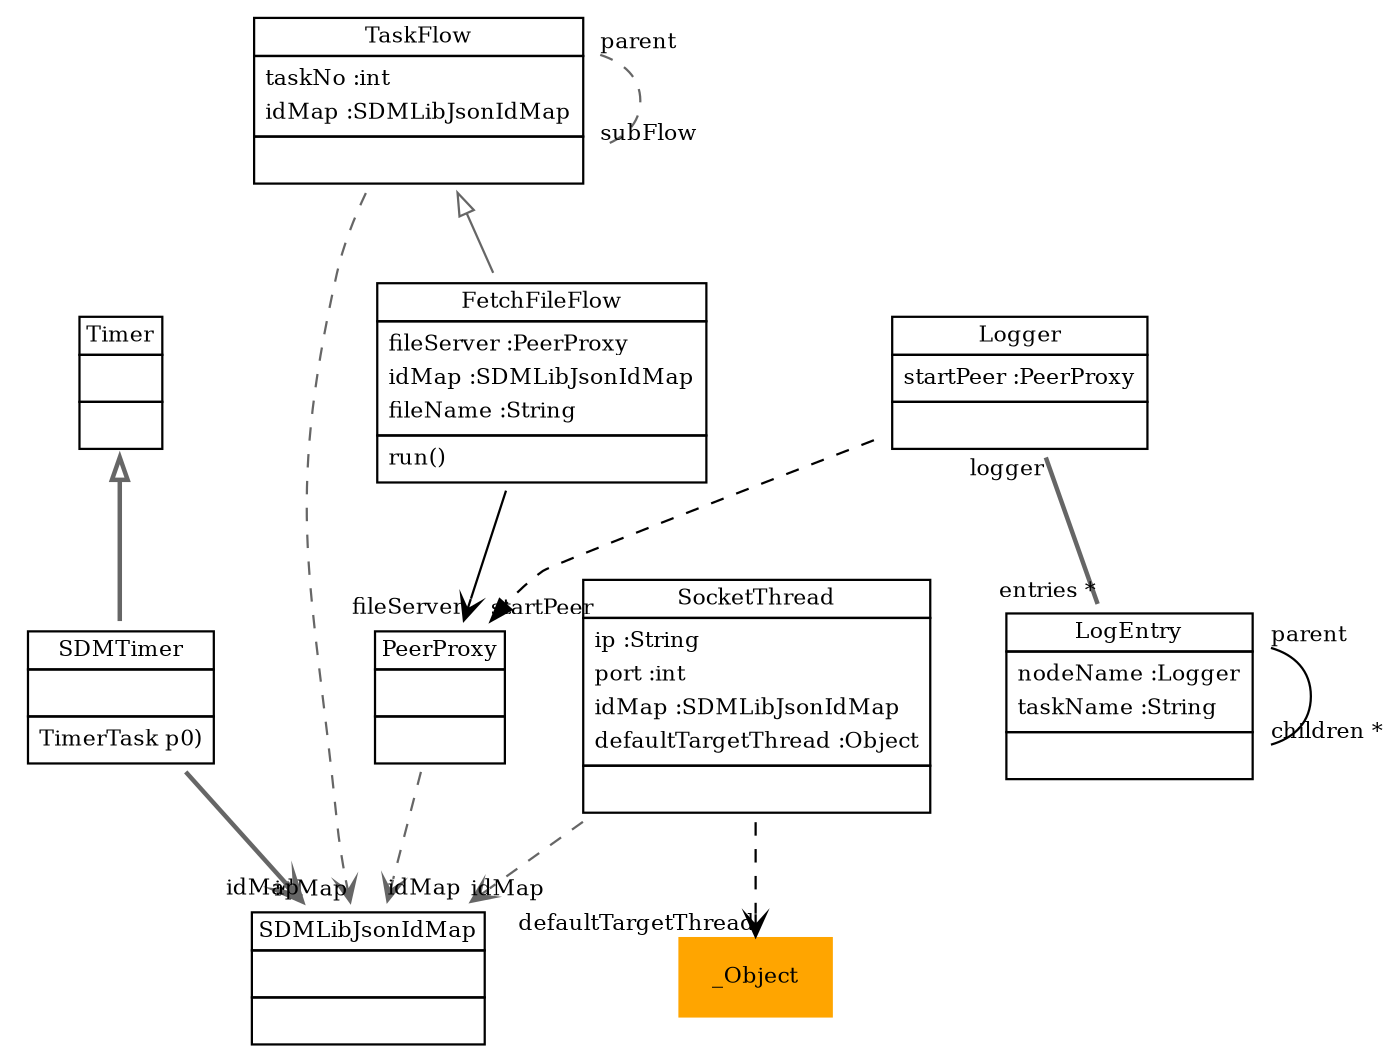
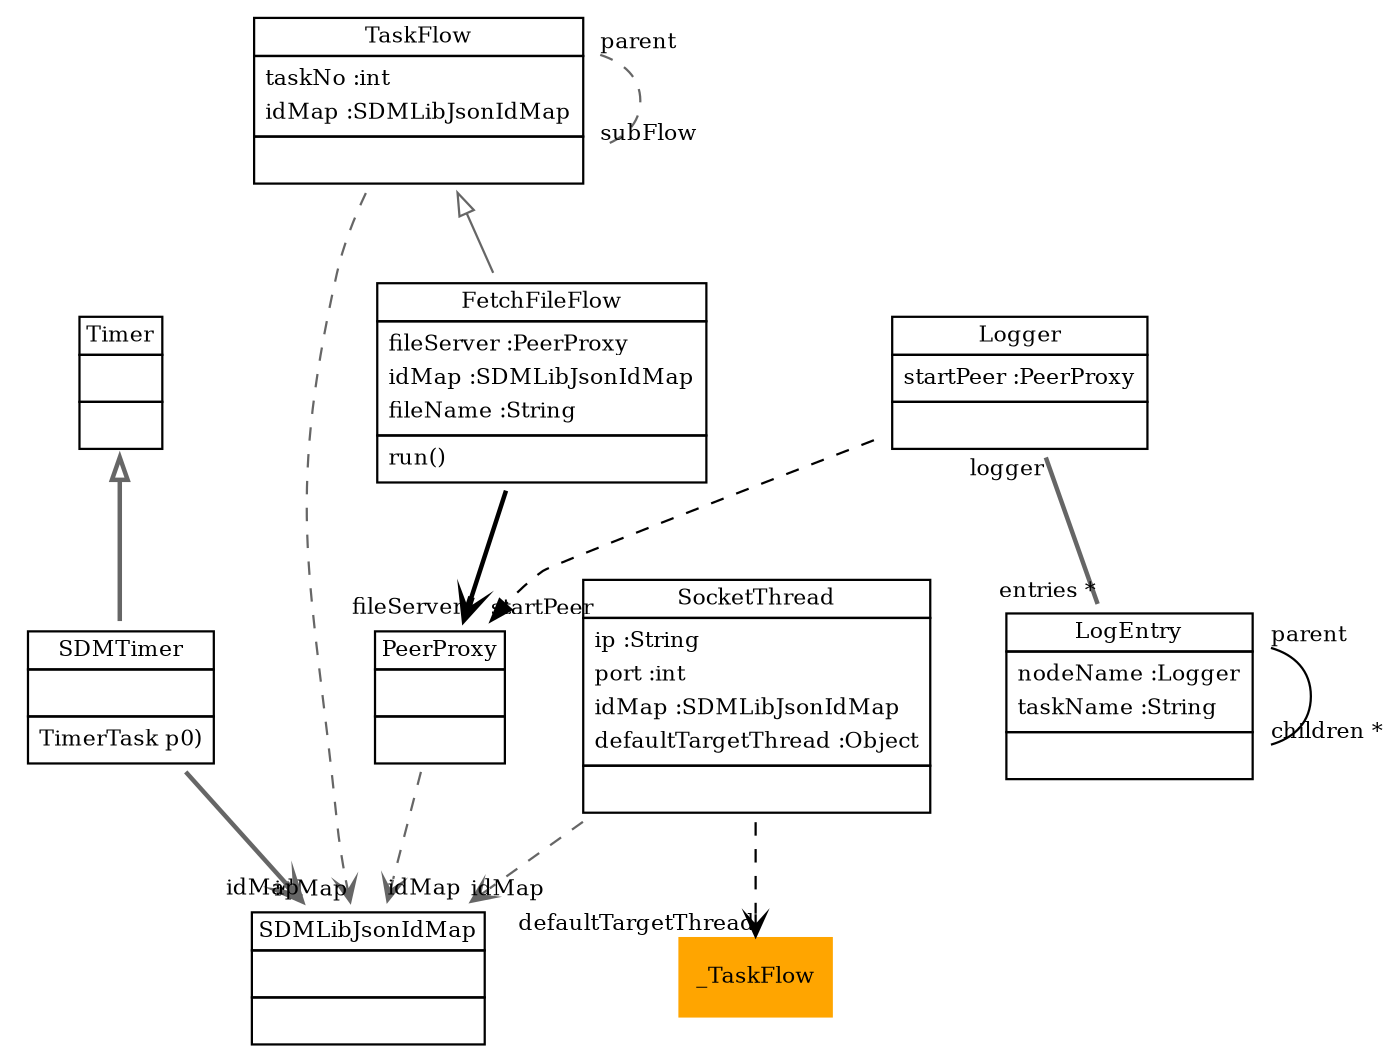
edge "FetchFileFlow" -> "PeerProxy": style solid -> bold
node "_Object": label "_Object" -> "_TaskFlow"
